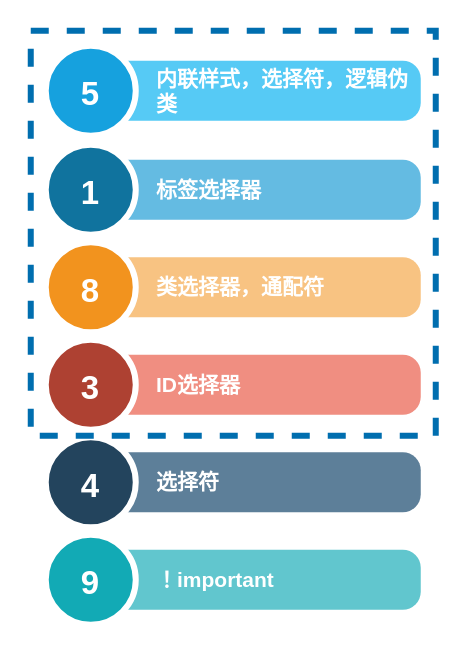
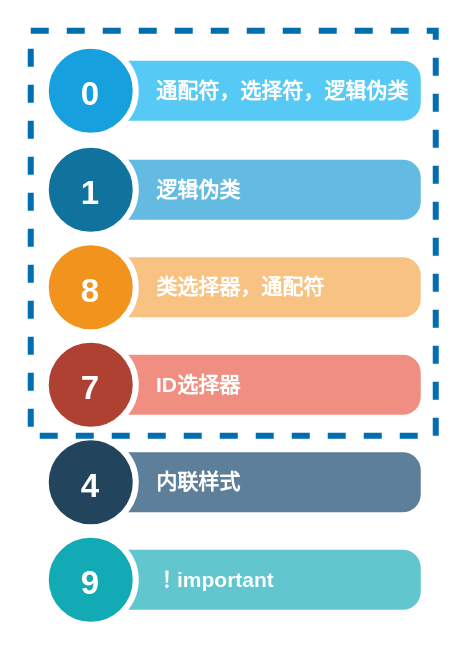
node "内联样式，选择符，逻辑伪类": label "内联样式，选择符，逻辑伪类" -> "通配符，选择符，逻辑伪类"
node "5": label "5" -> "0"
node "标签选择器": label "标签选择器" -> "逻辑伪类"
node "3": label "3" -> "7"
node "选择符": label "选择符" -> "内联样式"
